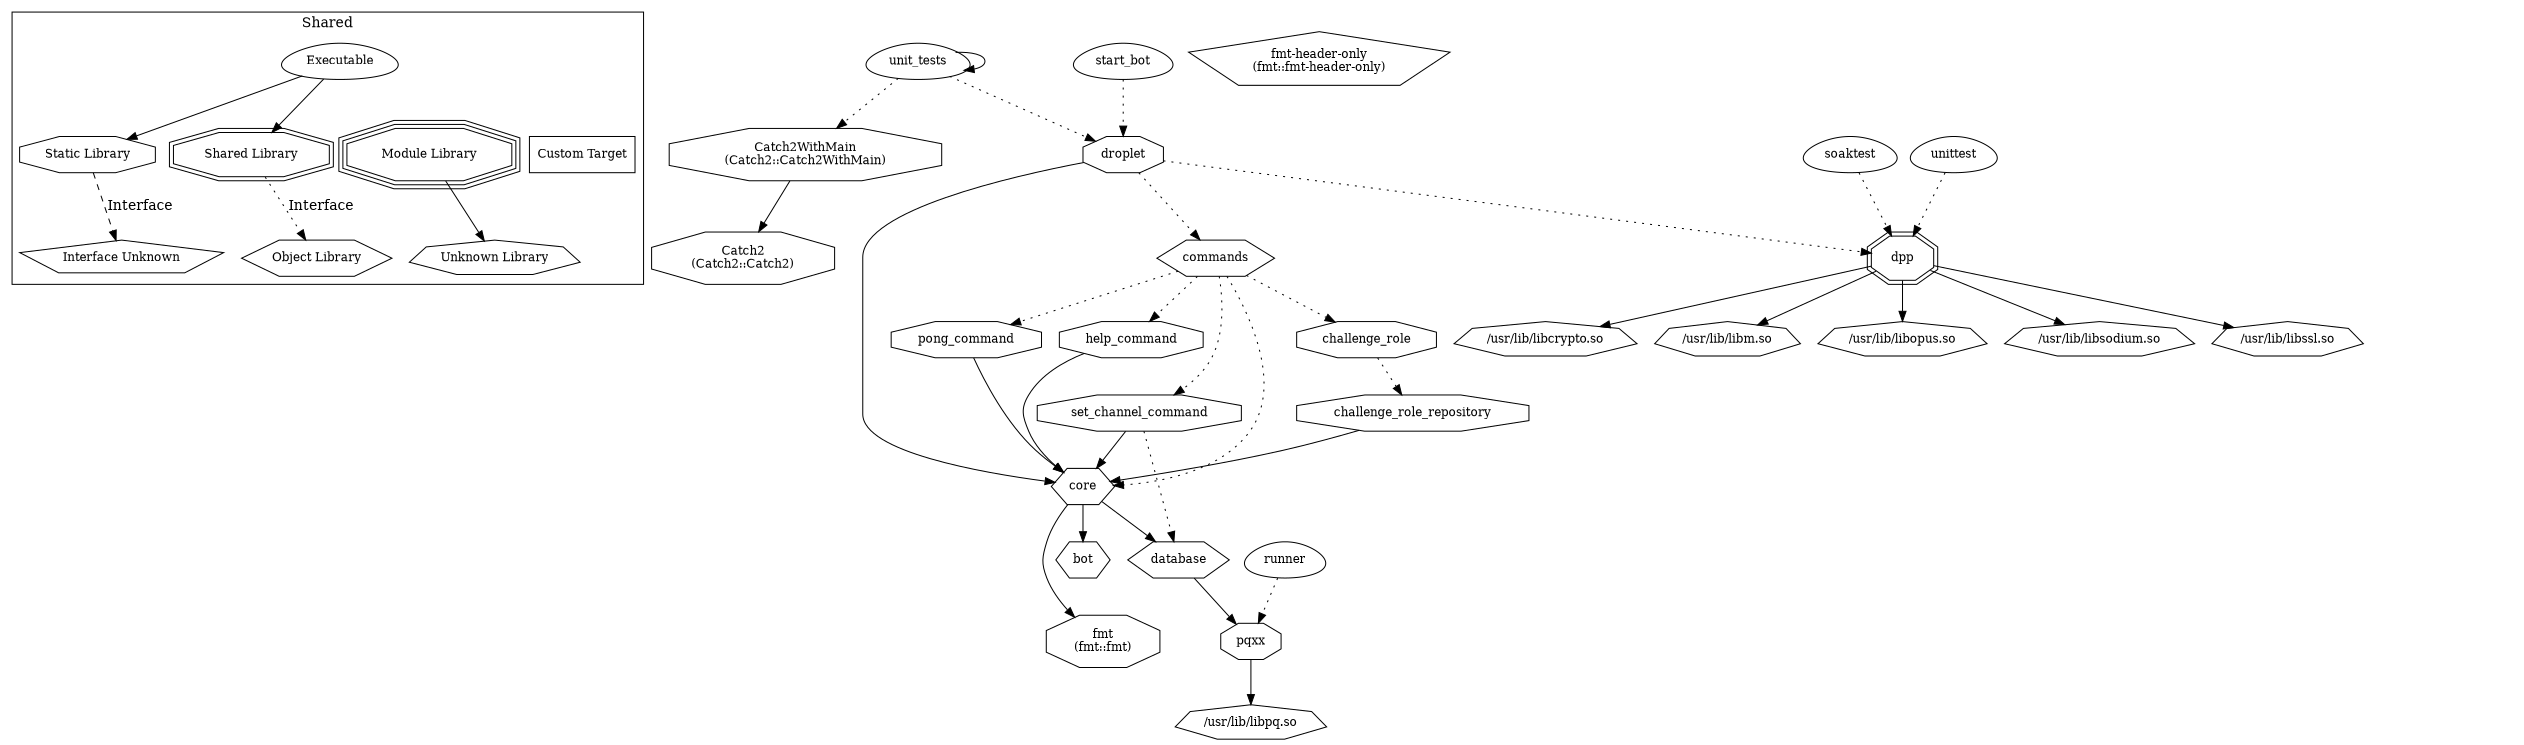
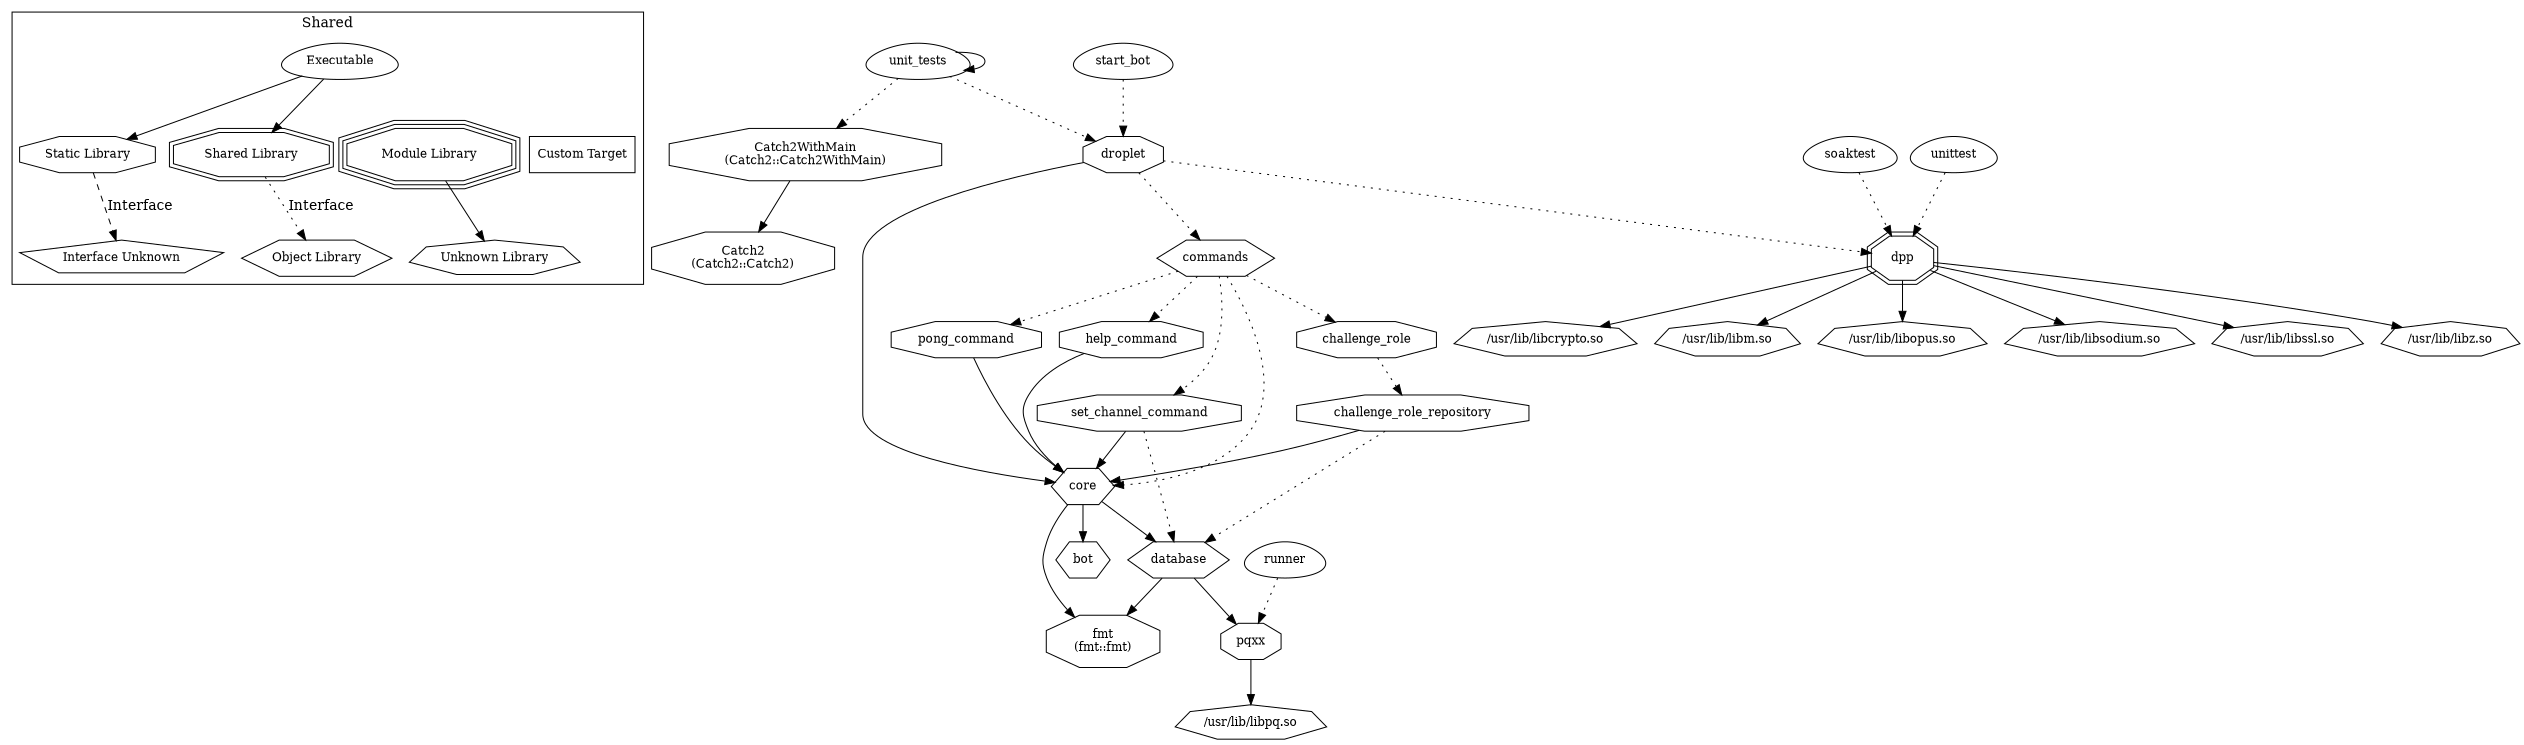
node "fmt-header-only (fmt::fmt-header-only)": removed
node "/usr/lib/libz.so": added
edge "challenge_role_repository" -> "database": added
edge "database" -> "fmt (fmt::fmt)": added
